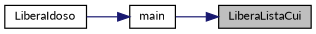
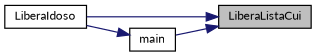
edge "LiberaIdoso" -> "LiberaListaCui": added
